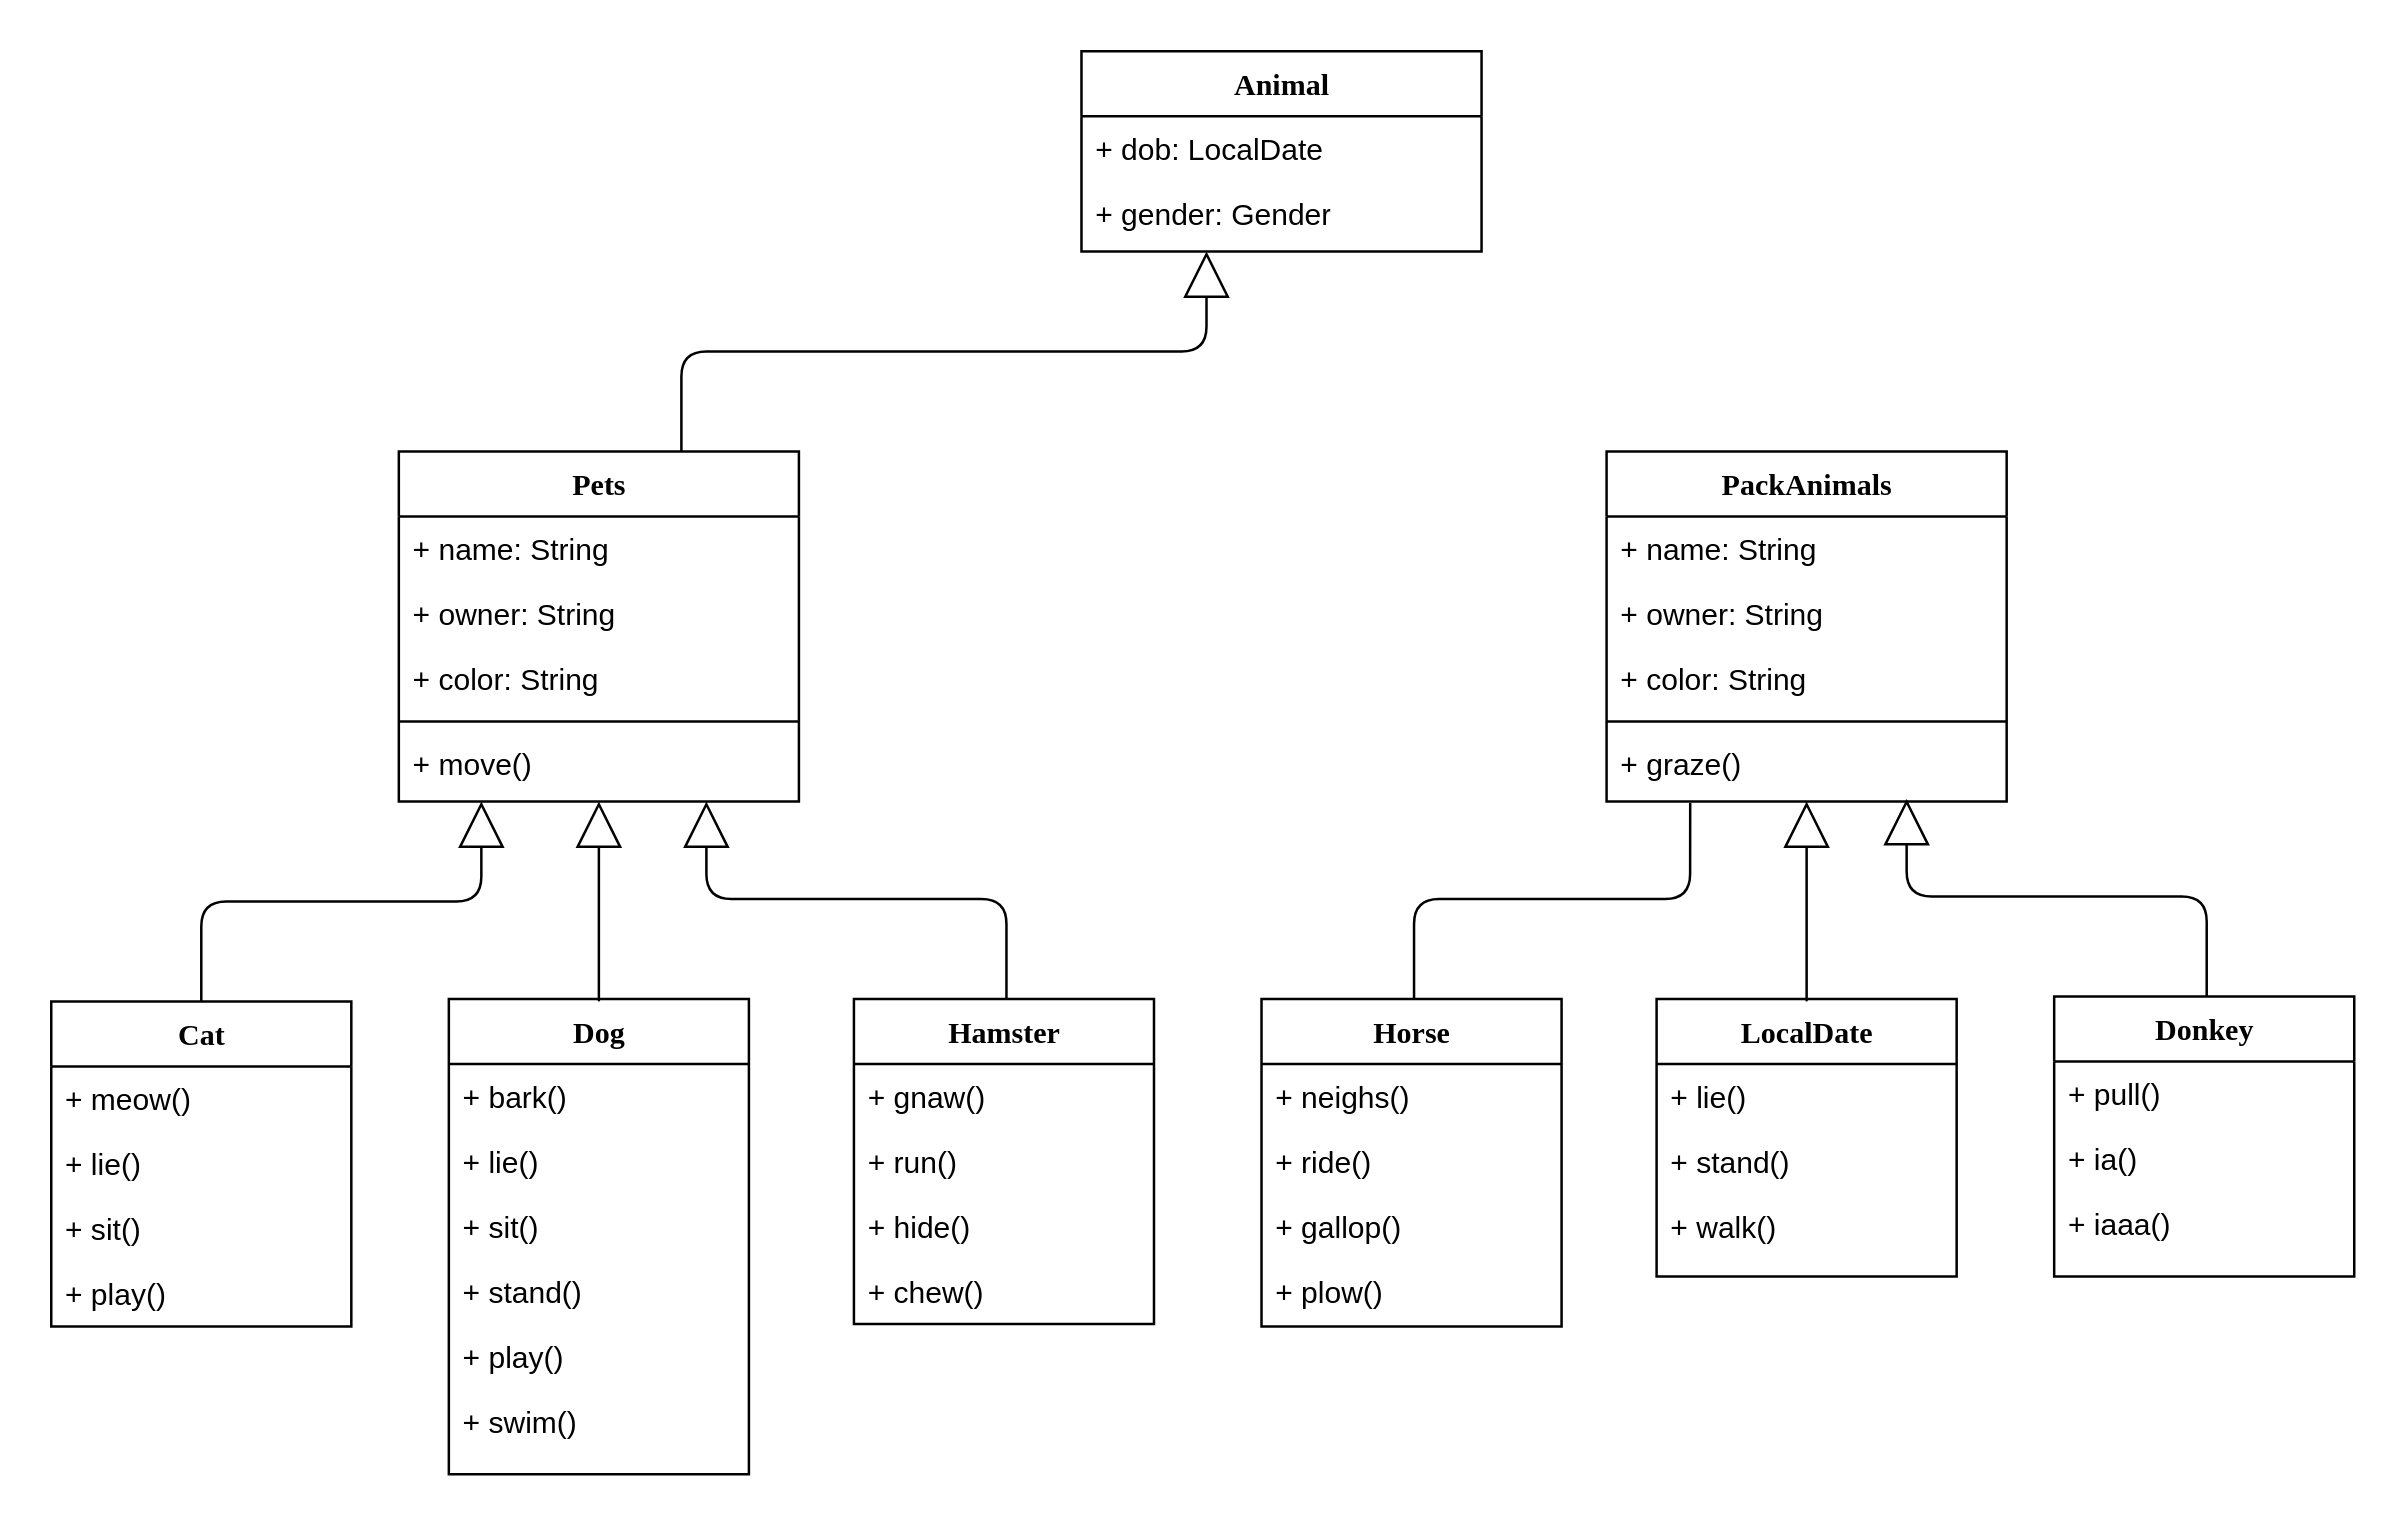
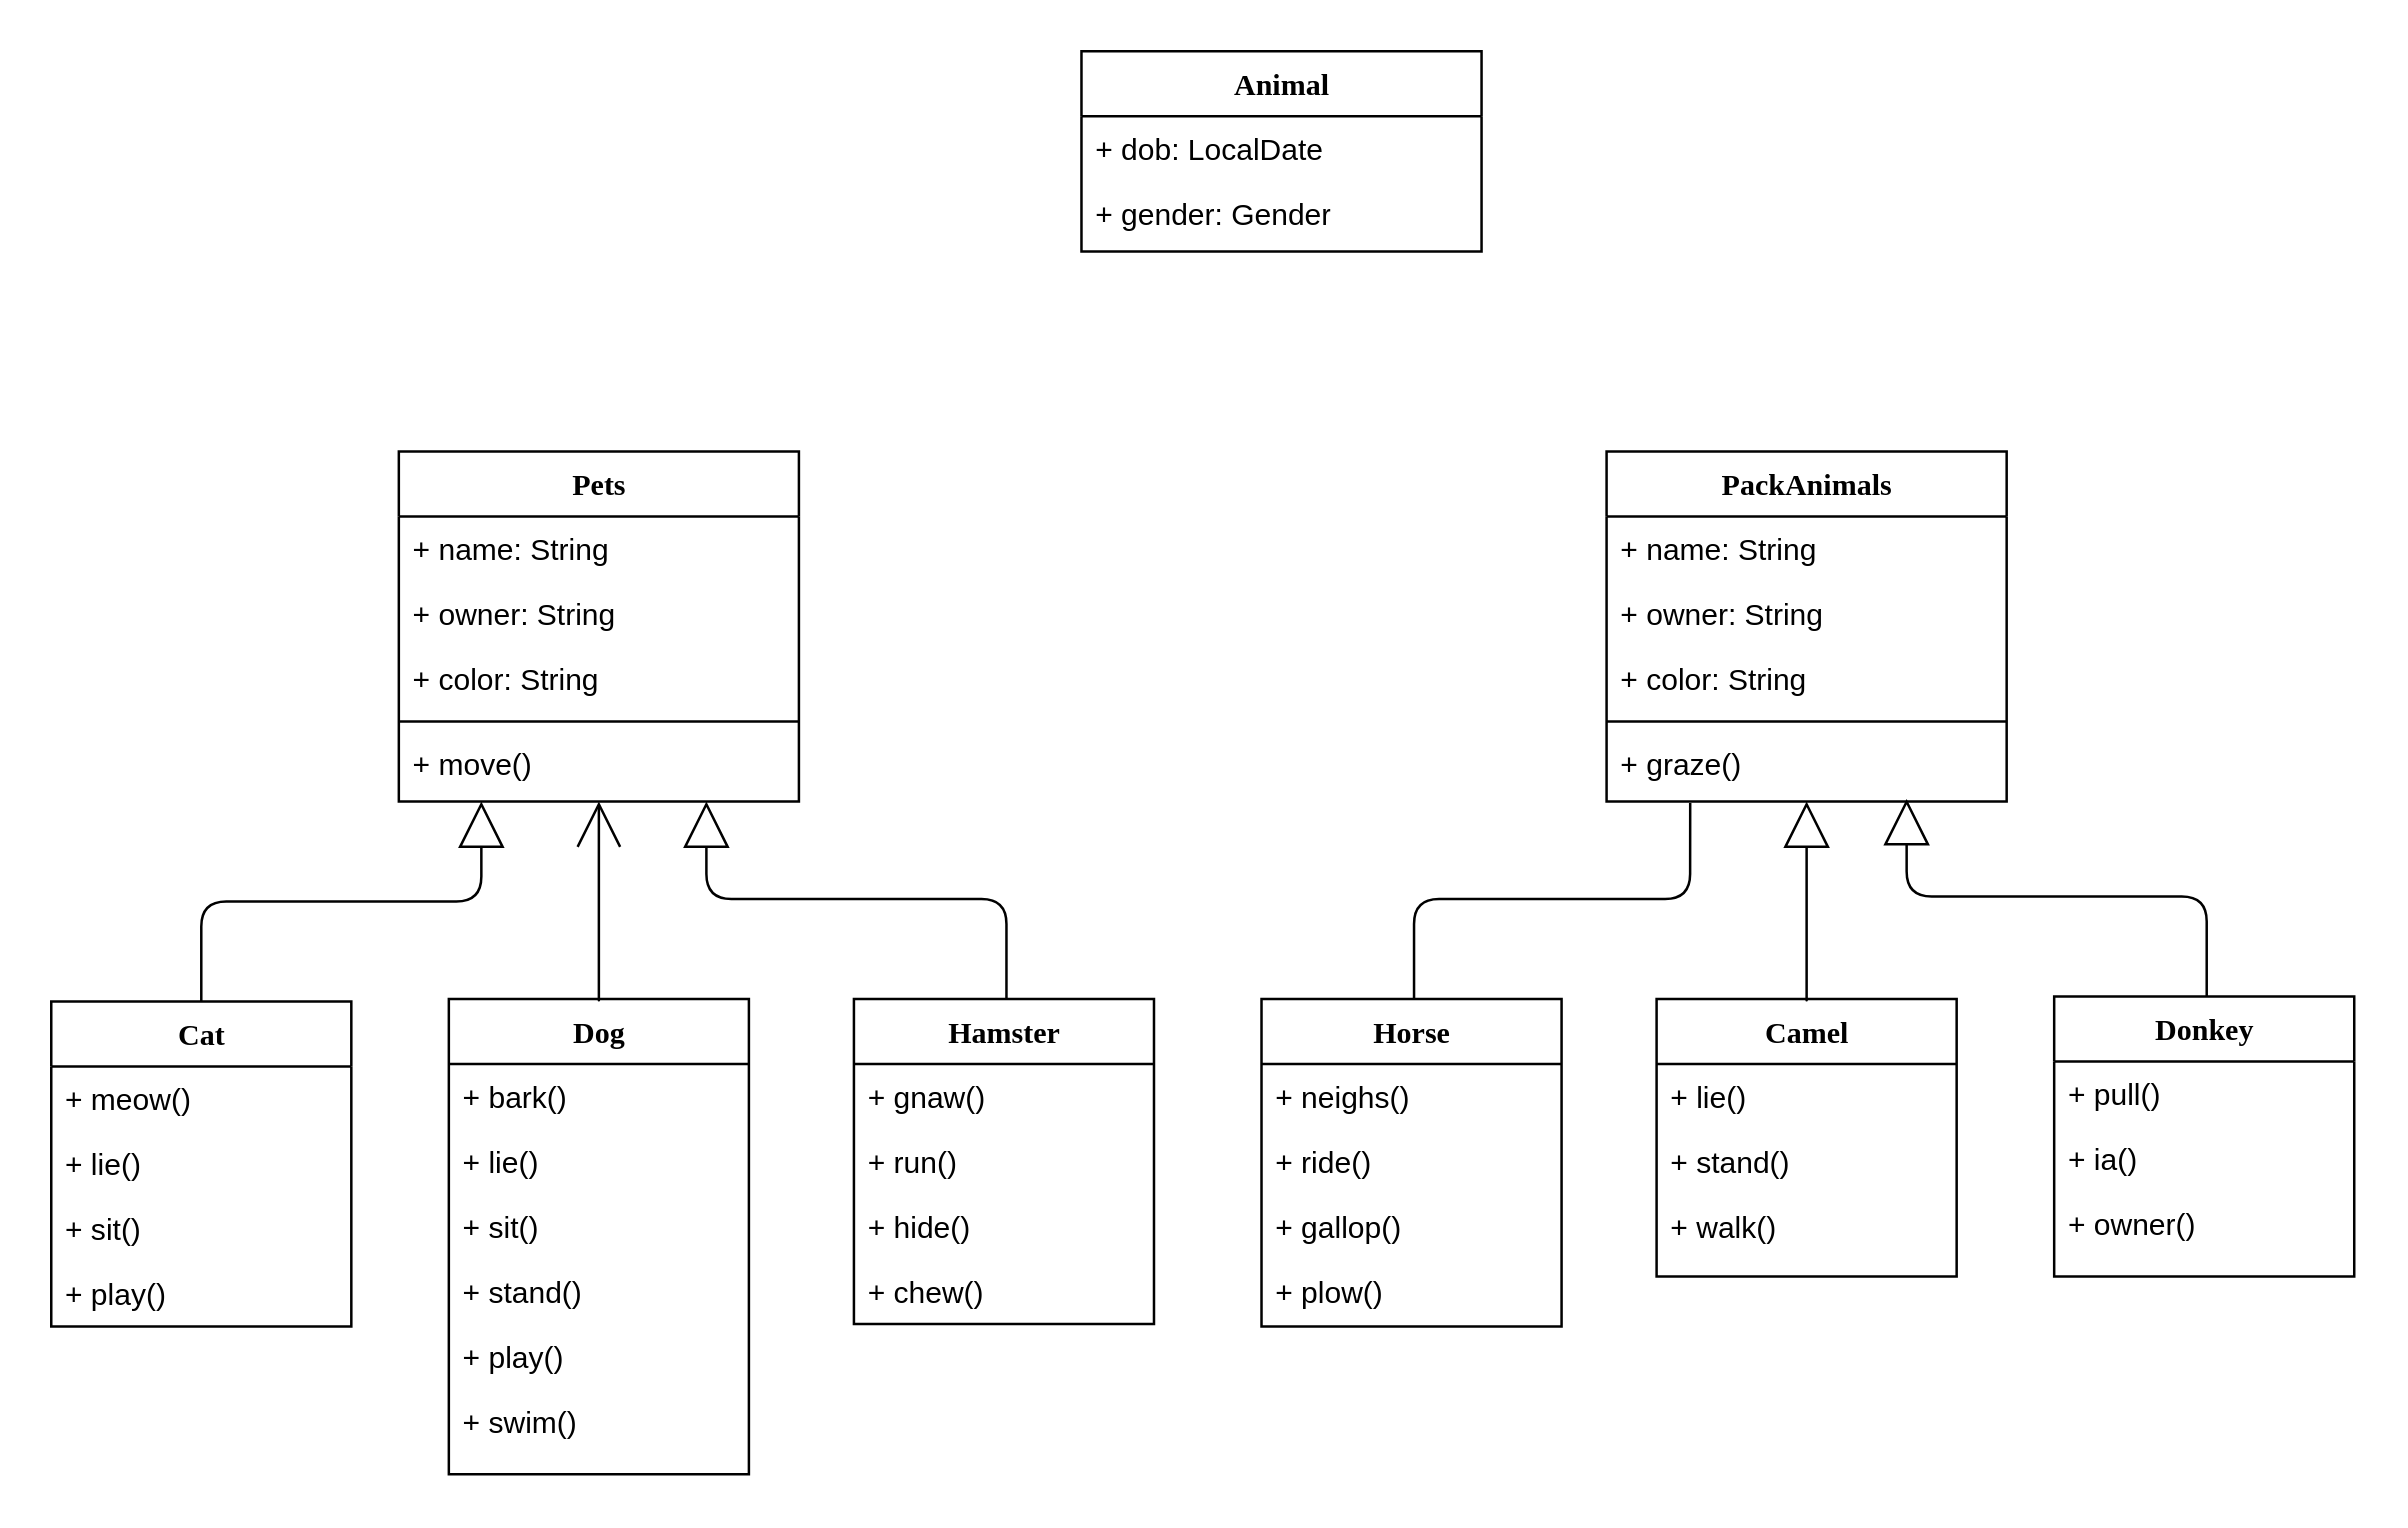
edge "Pets" -> "Animal": removed
edge "Dog" -> "Pets": arrowhead block -> open
node "LocalDate": label "LocalDate" -> "Camel"
node "+ iaaa()": label "+ iaaa()" -> "+ owner()"
